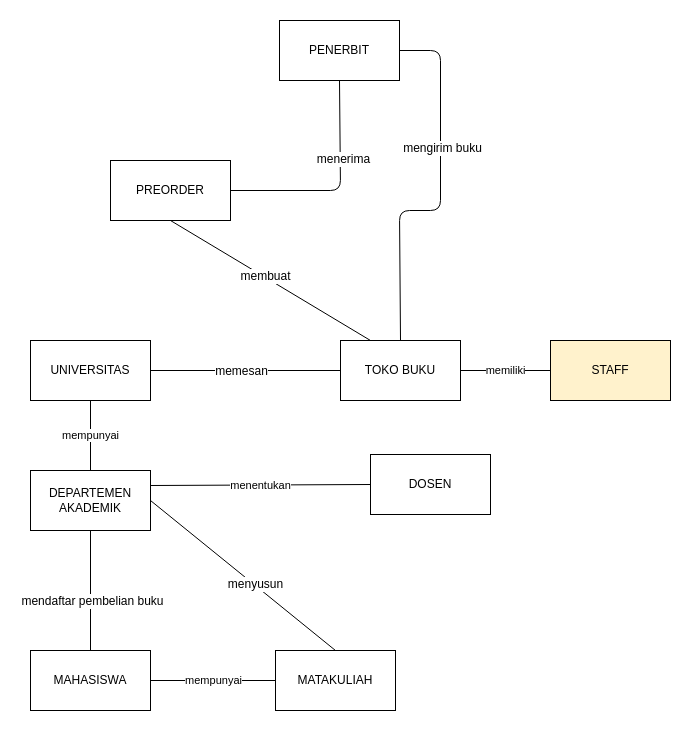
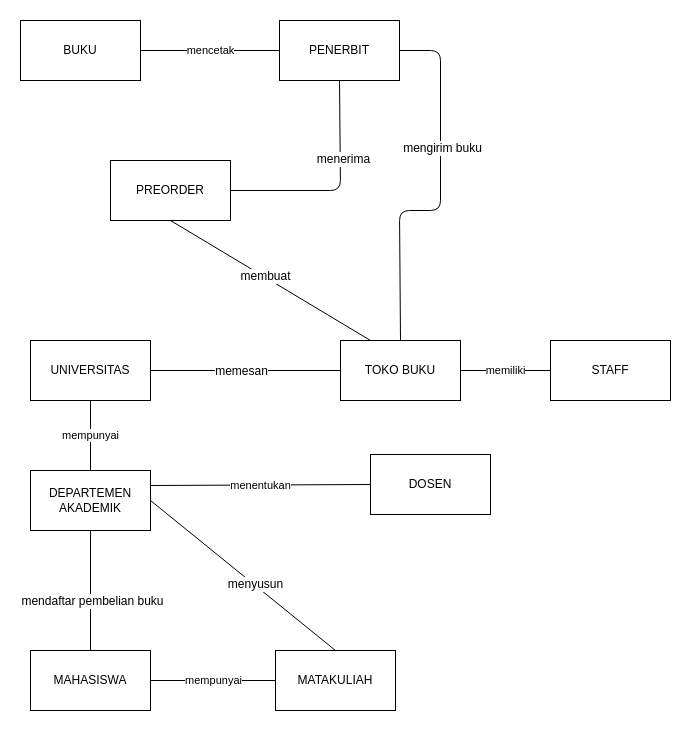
node "BUKU": added
edge "BUKU" -- "PENERBIT": added, label "mencetak"
node "STAFF": fillcolor #fff2cc -> #ffffff
